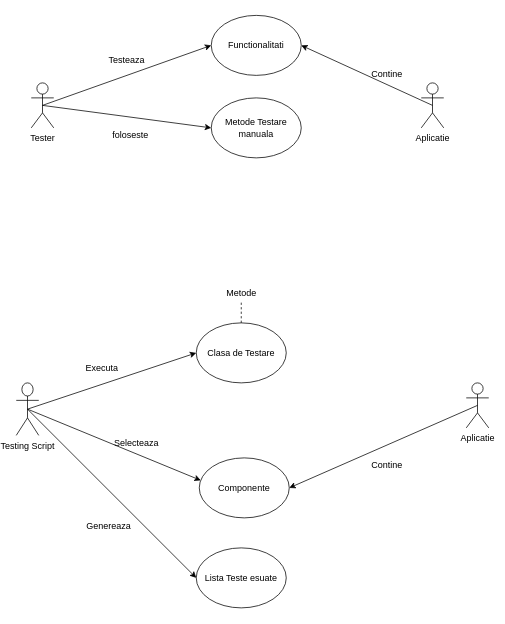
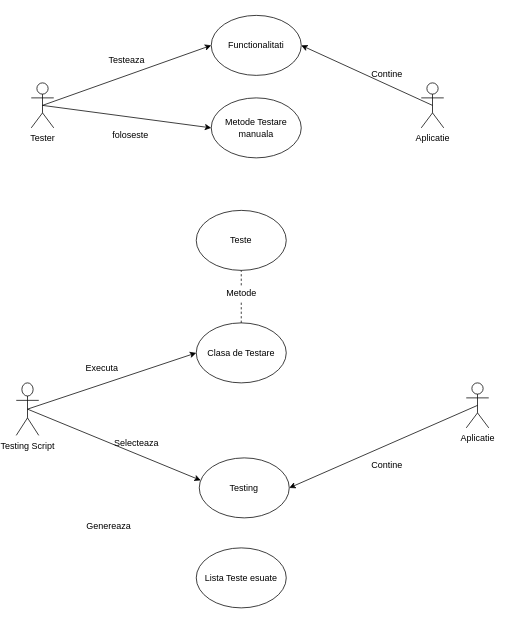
node "Teste": added
edge "Teste" -- "Metode": added
node "Componente": label "Componente" -> "Testing"
edge "Testing Script" -> "Lista Teste esuate": removed
